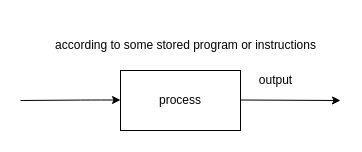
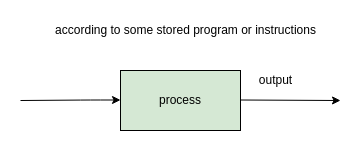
node "according to some stored program or instructions": moved (186, 46) -> (186, 31)
node "process": fillcolor #ffffff -> #d5e8d4
